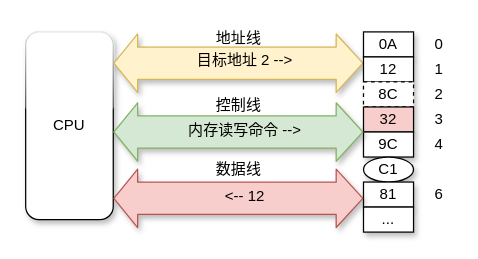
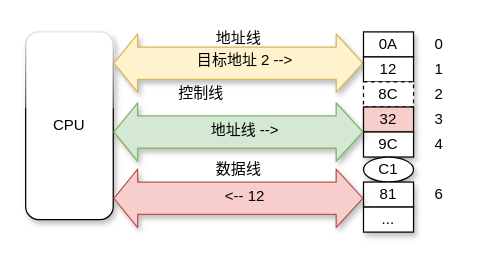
node "控制线": moved (238, 106) -> (201, 93)
node "内存读写命令 -->": label "内存读写命令 -->" -> "地址线 -->"
